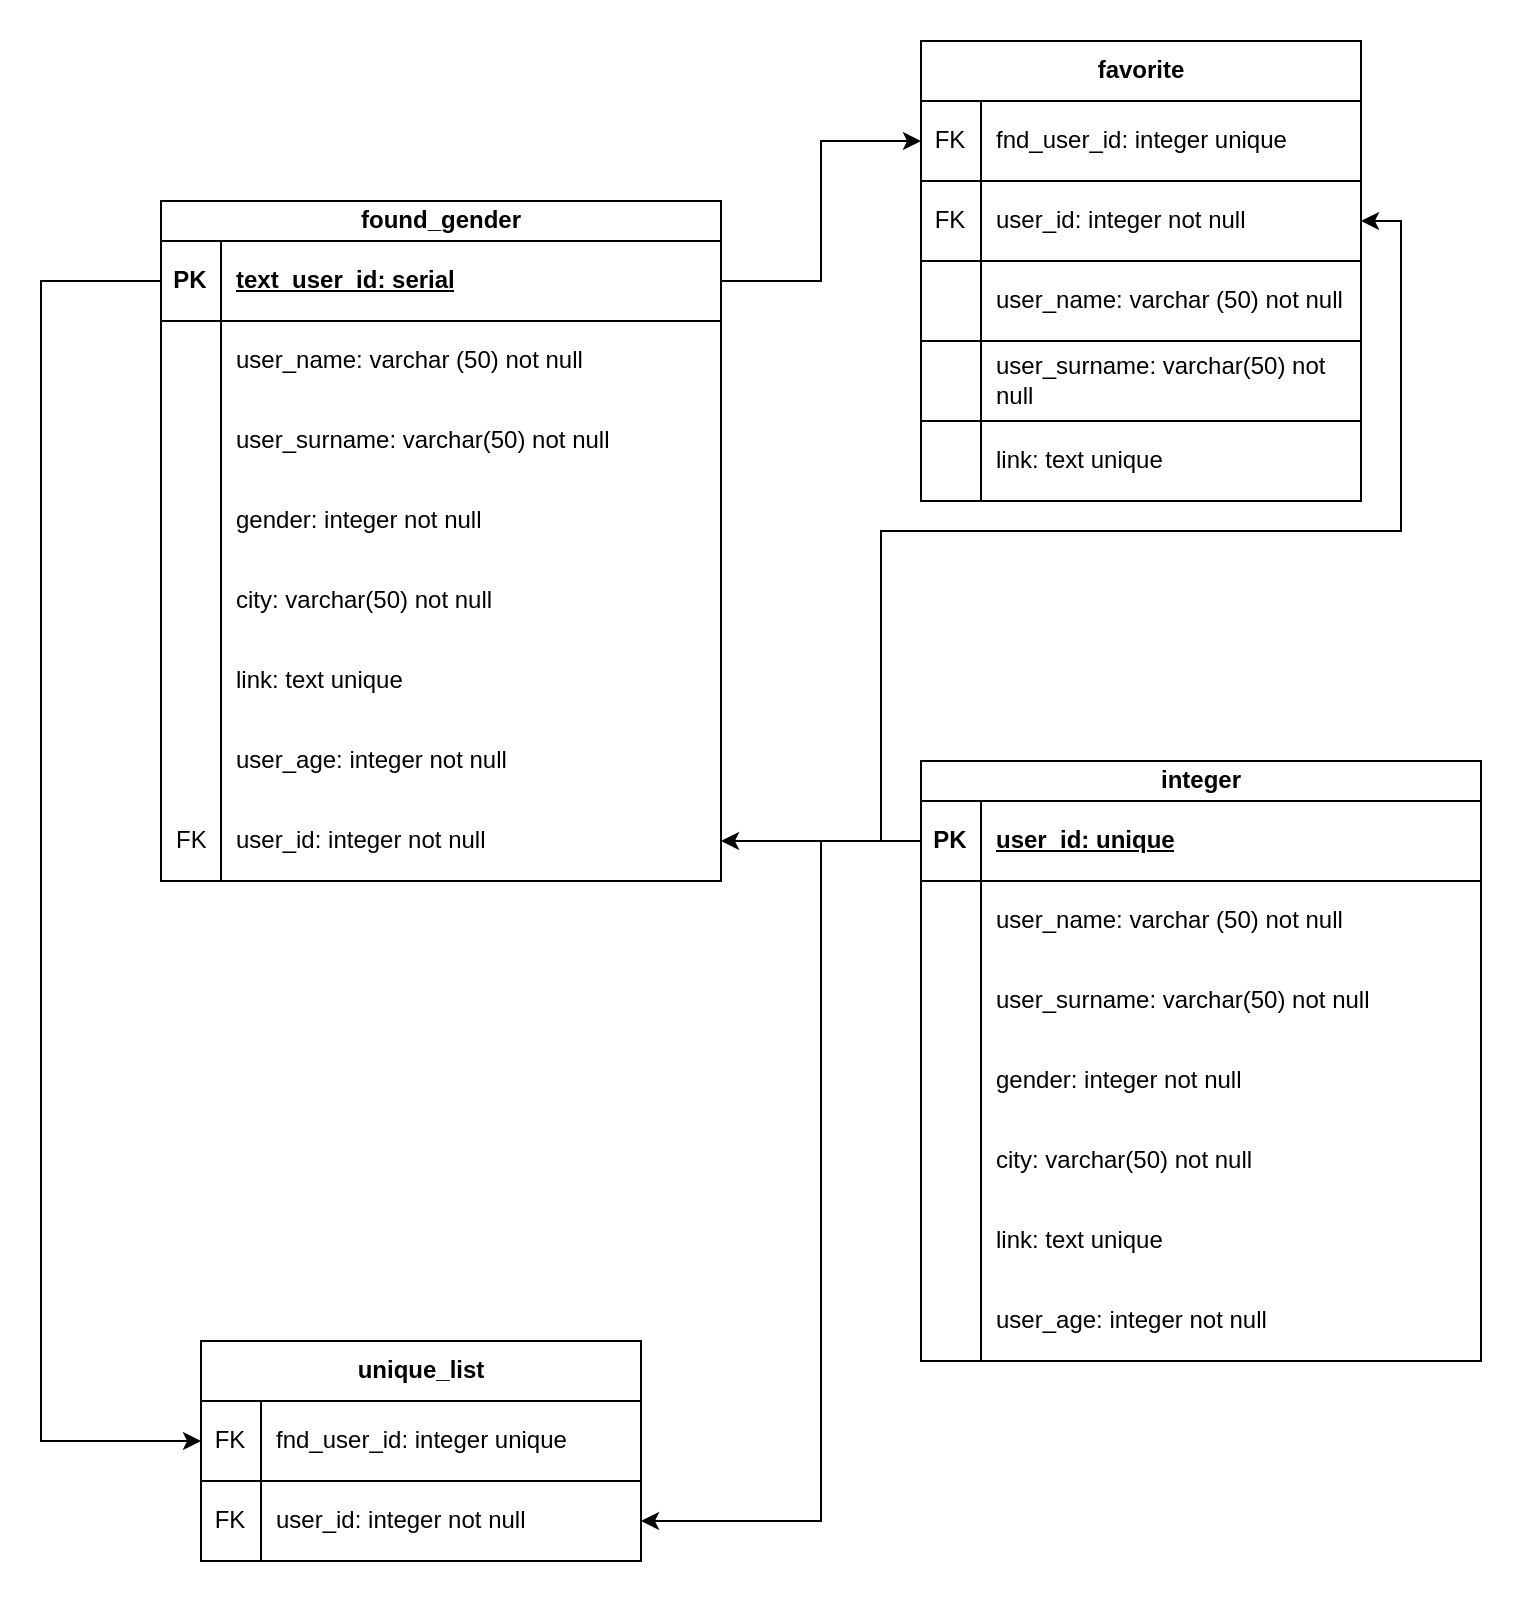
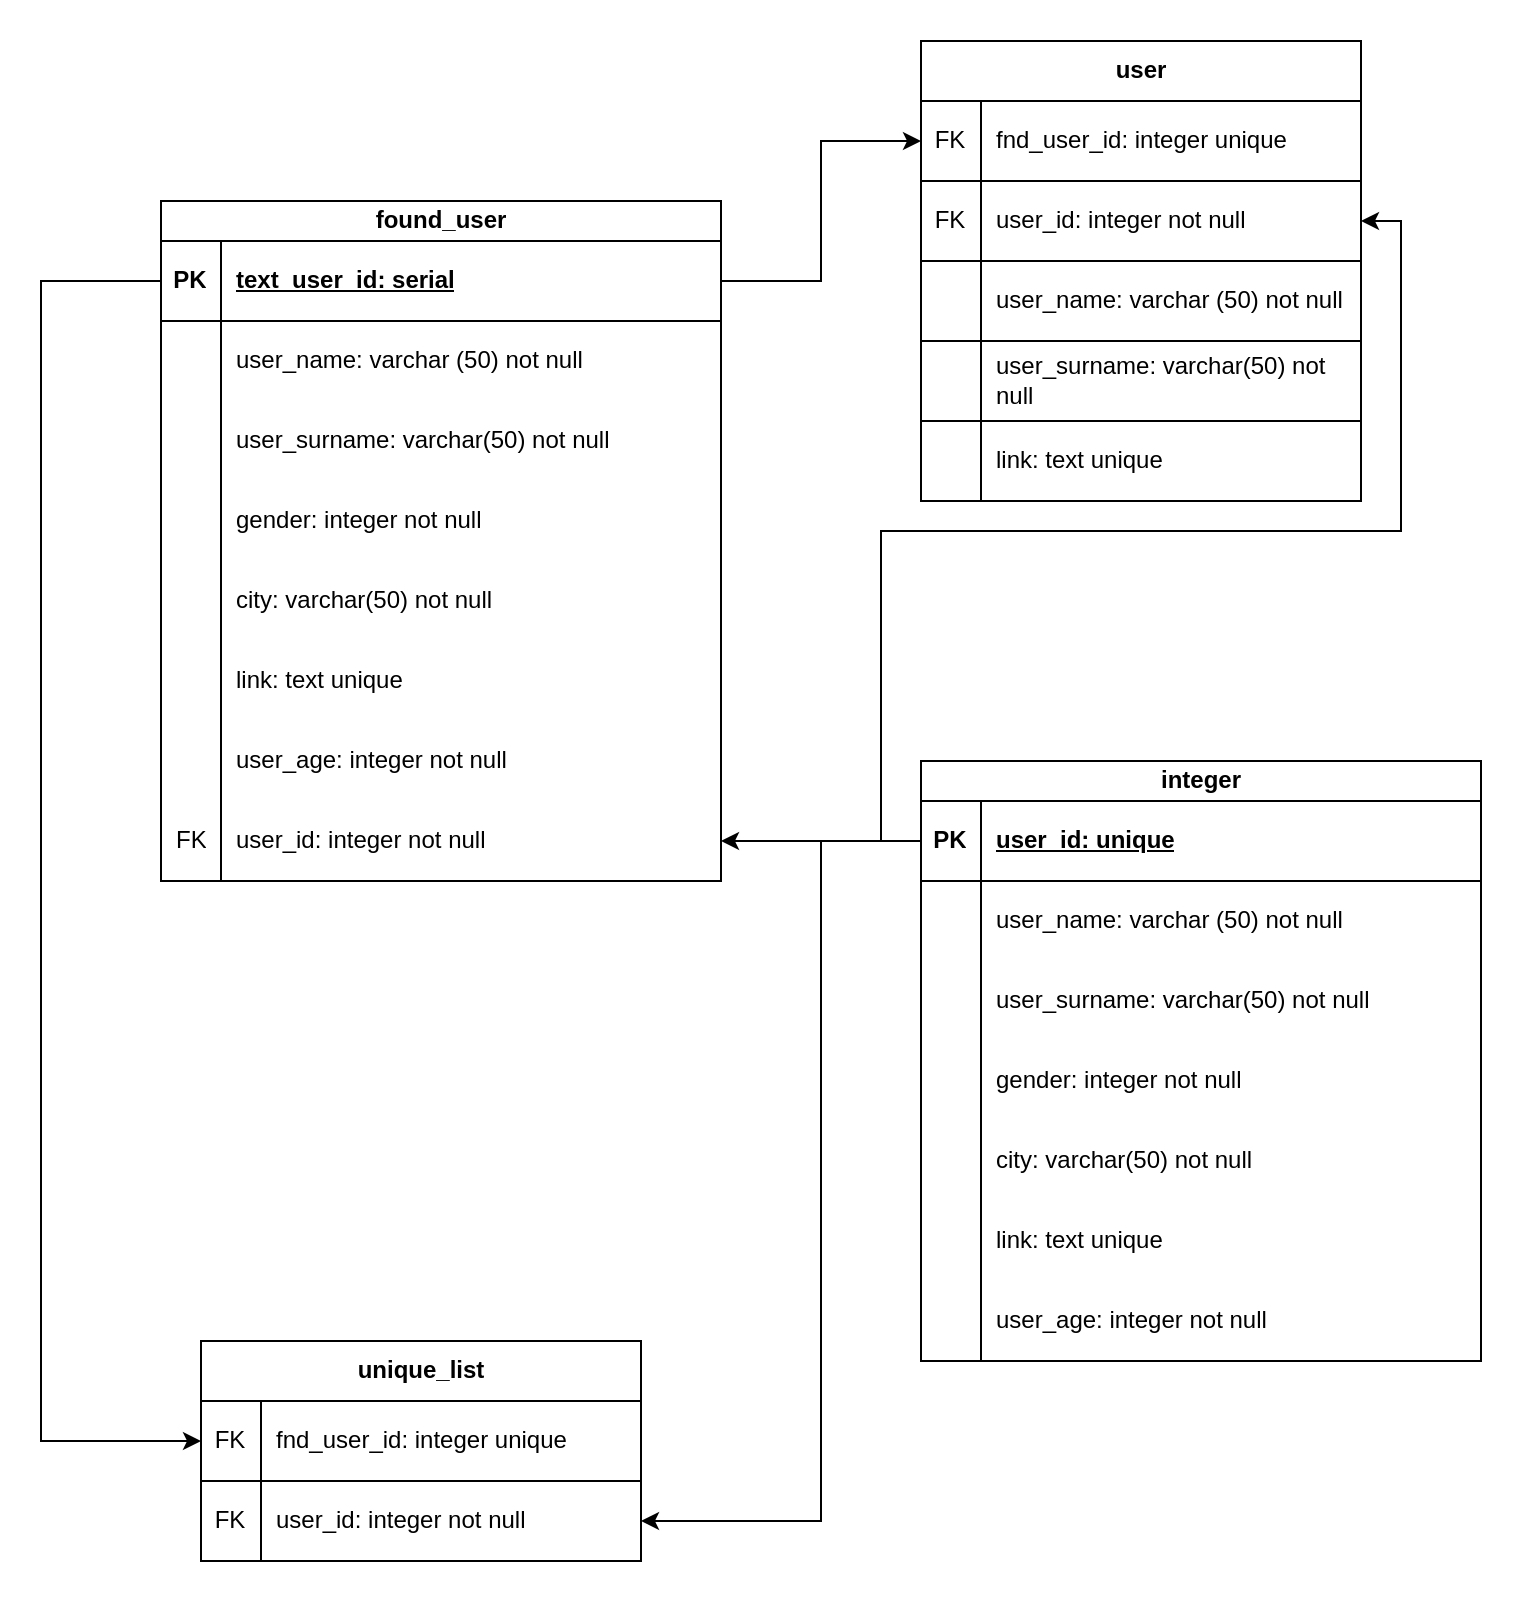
node "favorite": label "favorite" -> "user"
node "found_gender": label "found_gender" -> "found_user"
